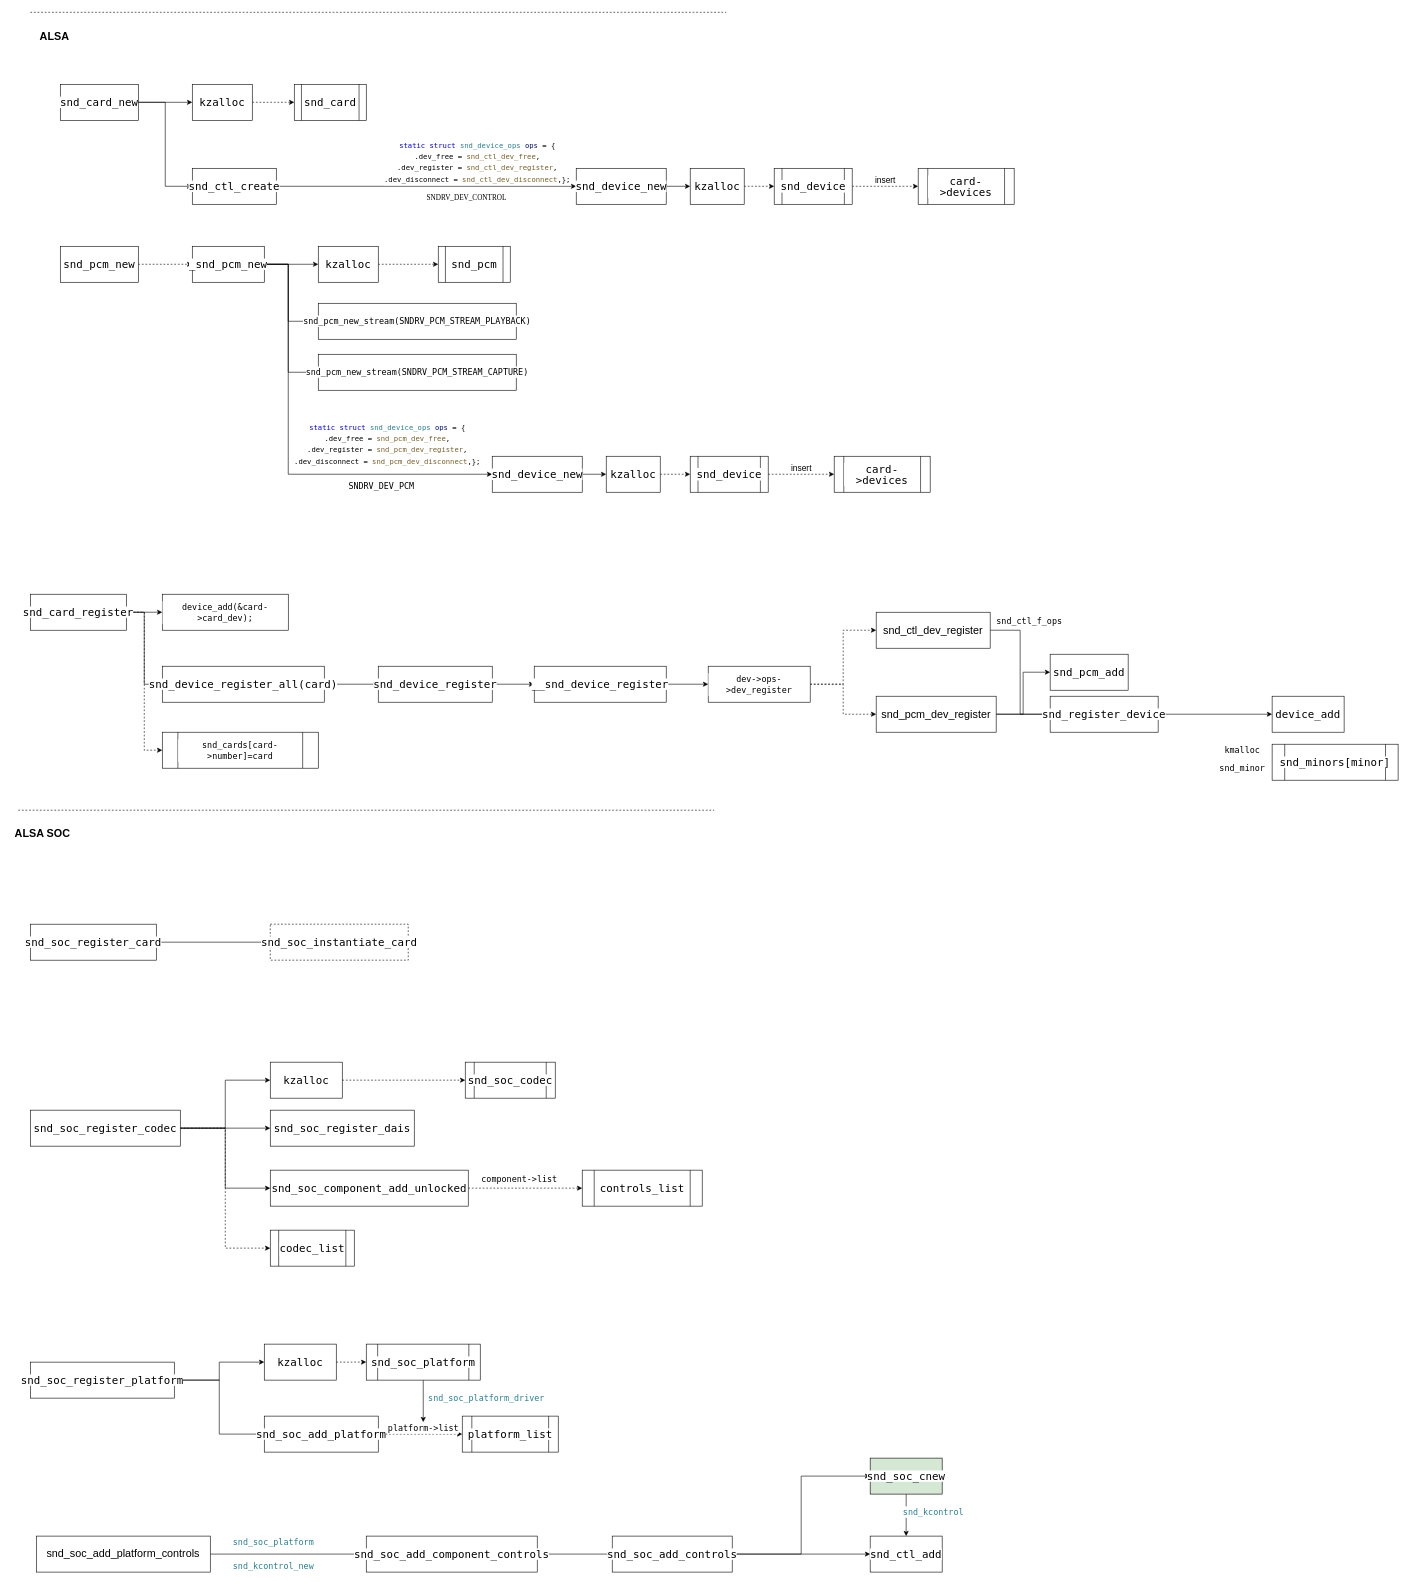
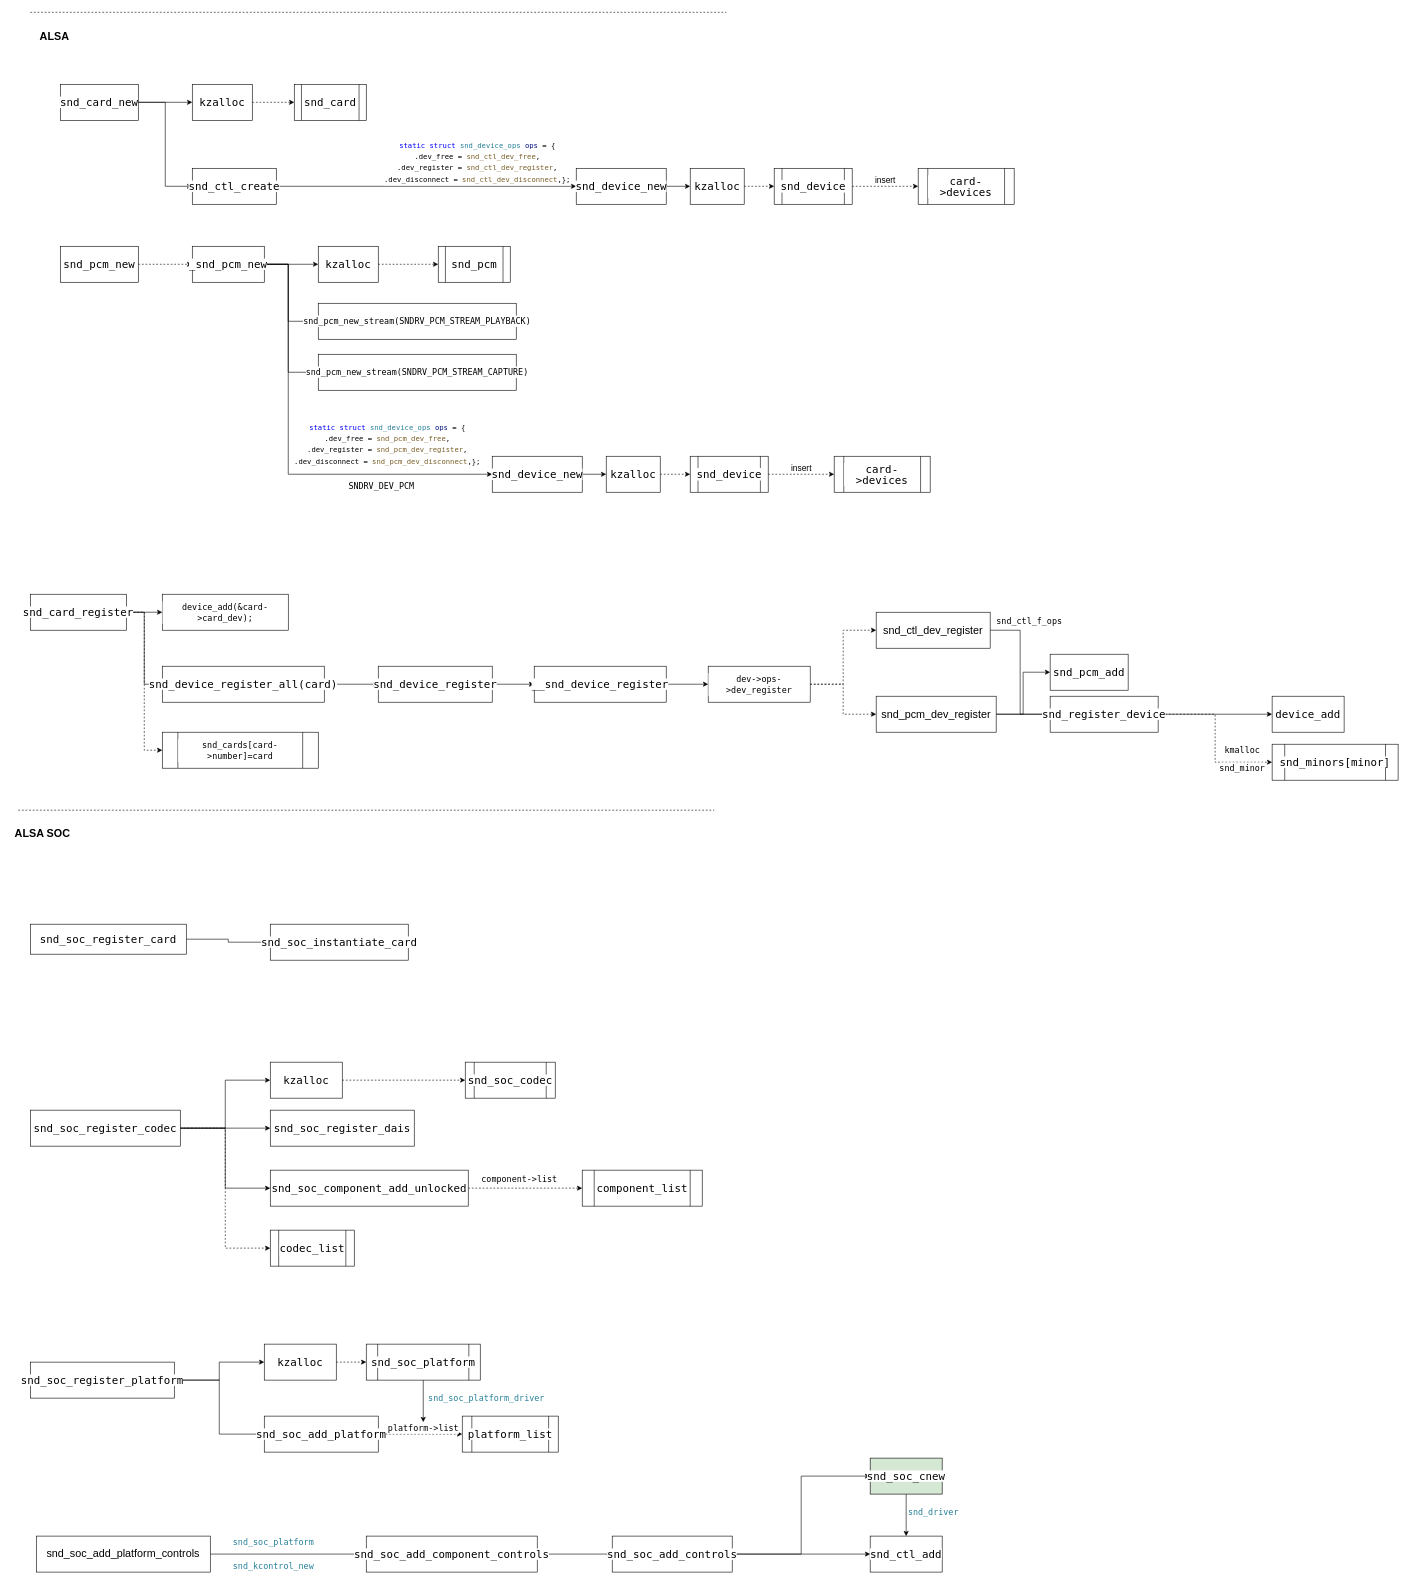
node "SNDRV_DEV_CONTROL": removed
edge "snd_register_device" -> "snd_minors[minor]": added
node "snd_soc_register_card": size 126x36 -> 156x30
node "snd_soc_instantiate_card": style dashed -> solid
node "controls_list": label "controls_list" -> "component_list"
node "snd_kcontrol": label "snd_kcontrol" -> "snd_driver"
